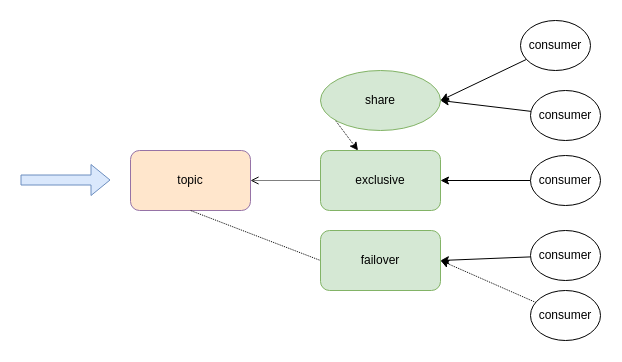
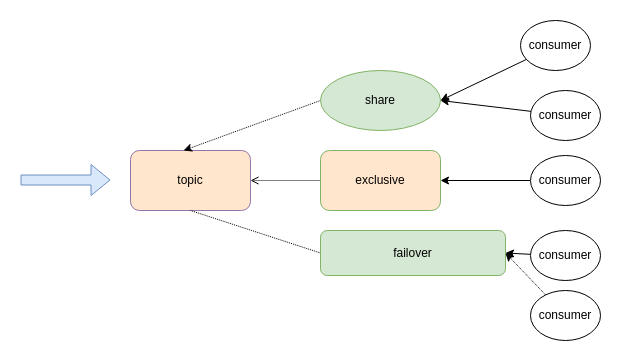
edge "share" -> "exclusive": now "share" -> "topic"
node "exclusive": fillcolor #d5e8d4 -> #ffe6cc
node "failover": size 120x60 -> 185x45
